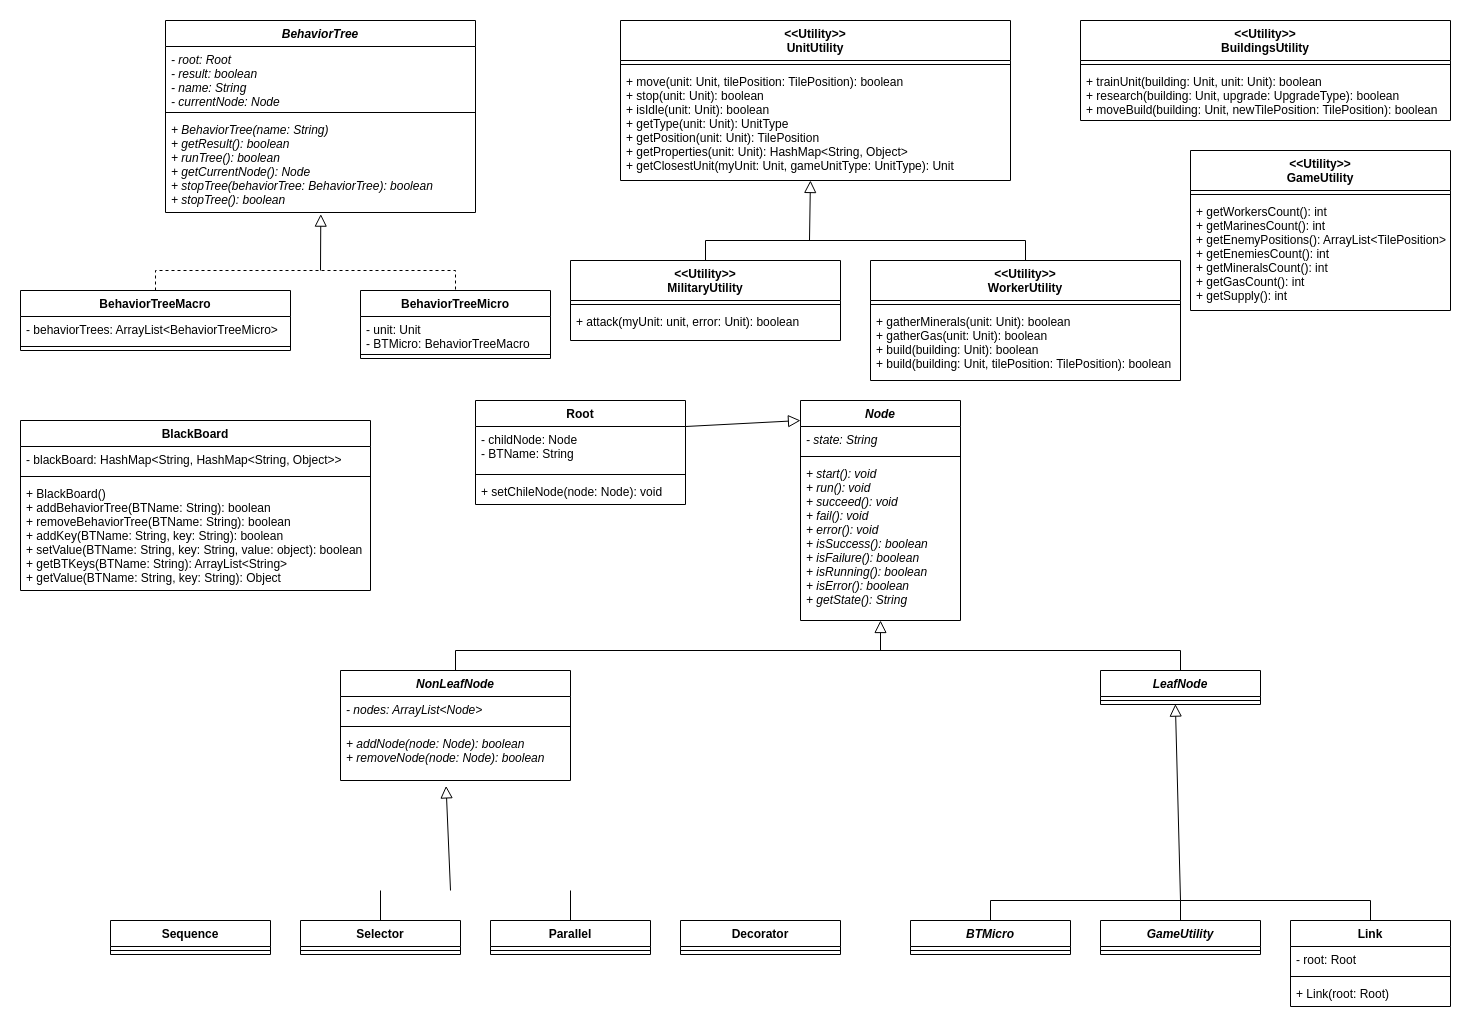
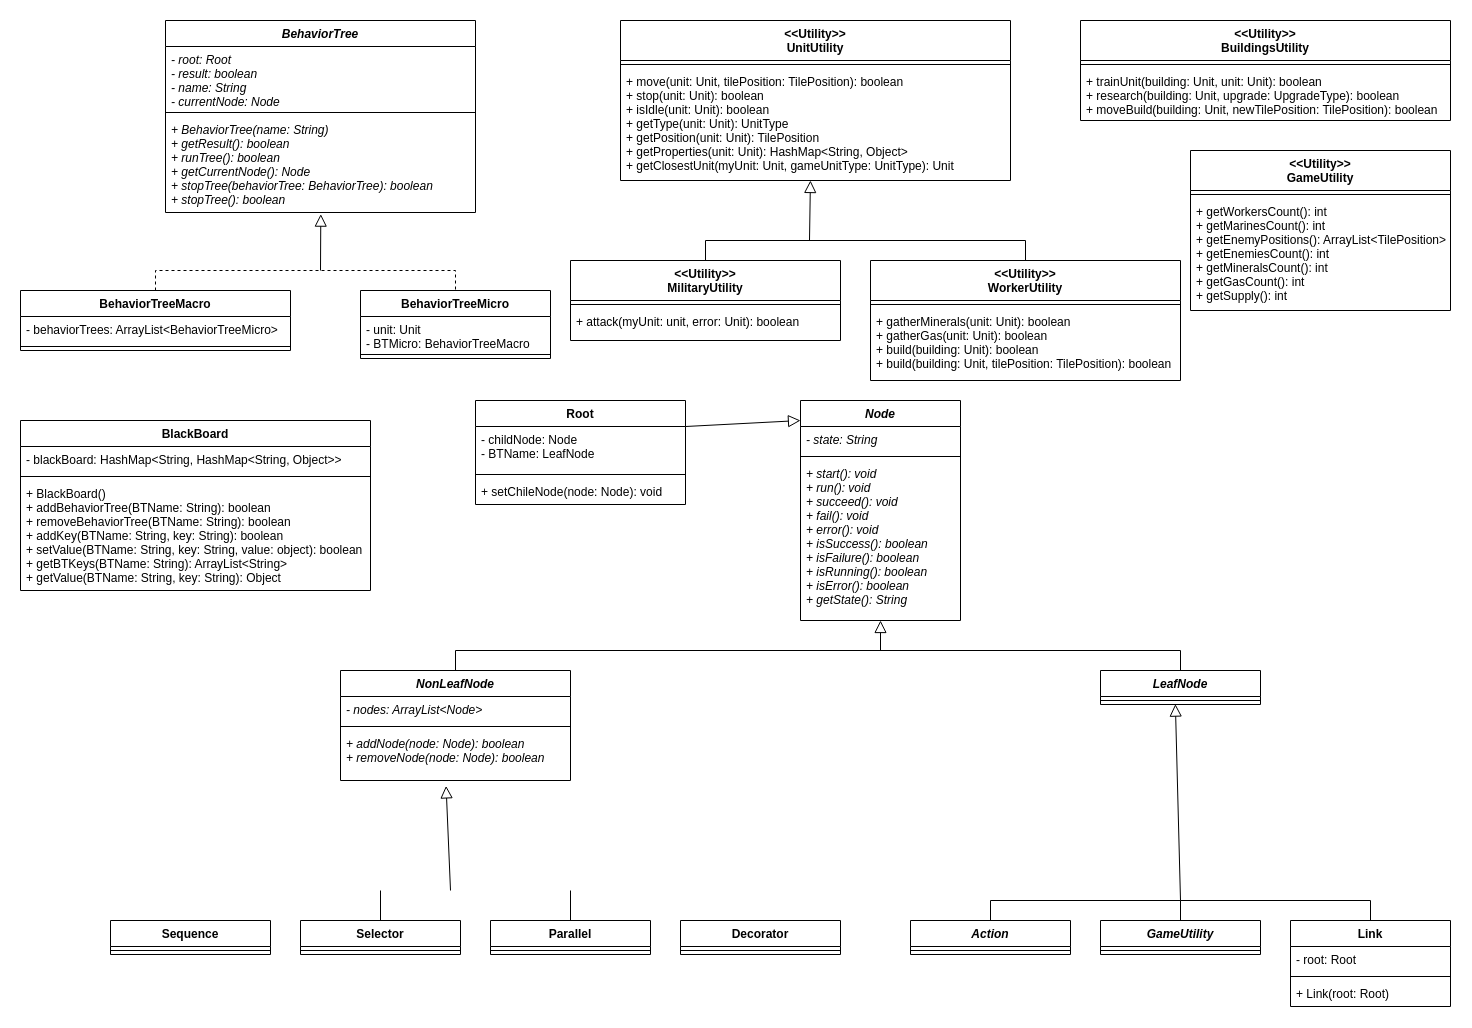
node "- childNode: Node - BTName: String": label "- childNode: Node - BTName: String" -> "- childNode: Node - BTName: LeafNode"
node "BTMicro": label "BTMicro" -> "Action"
